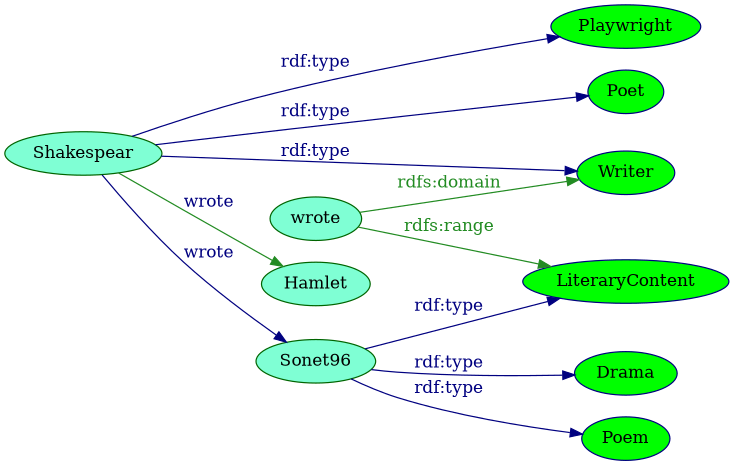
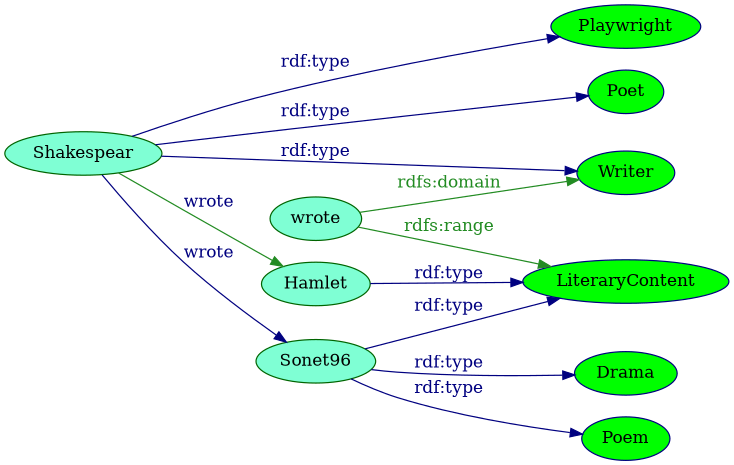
edge "Hamlet" -> "LiteraryContent": added, label "rdf:type"
